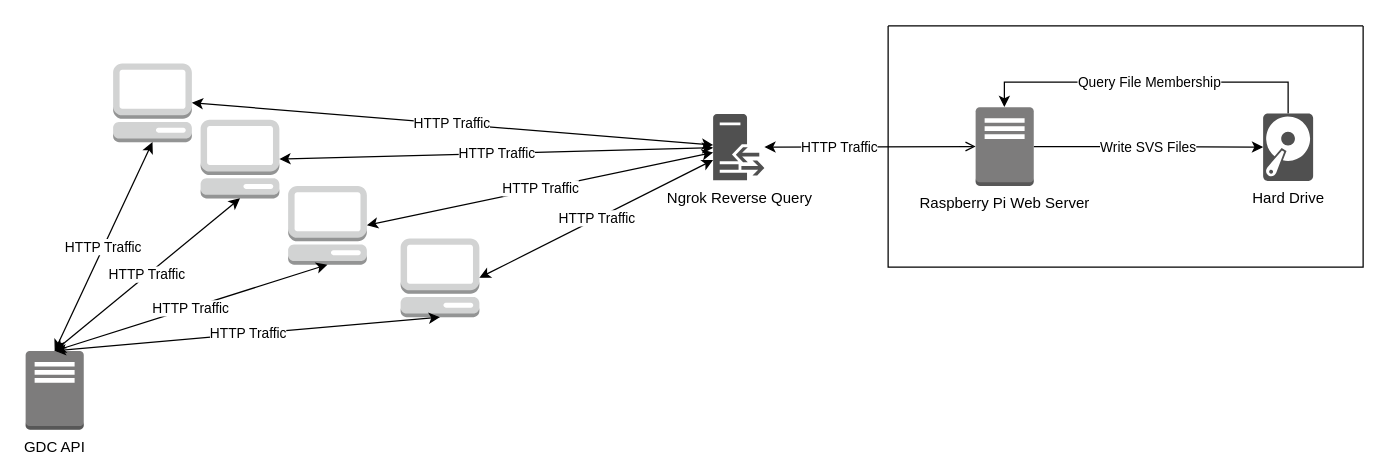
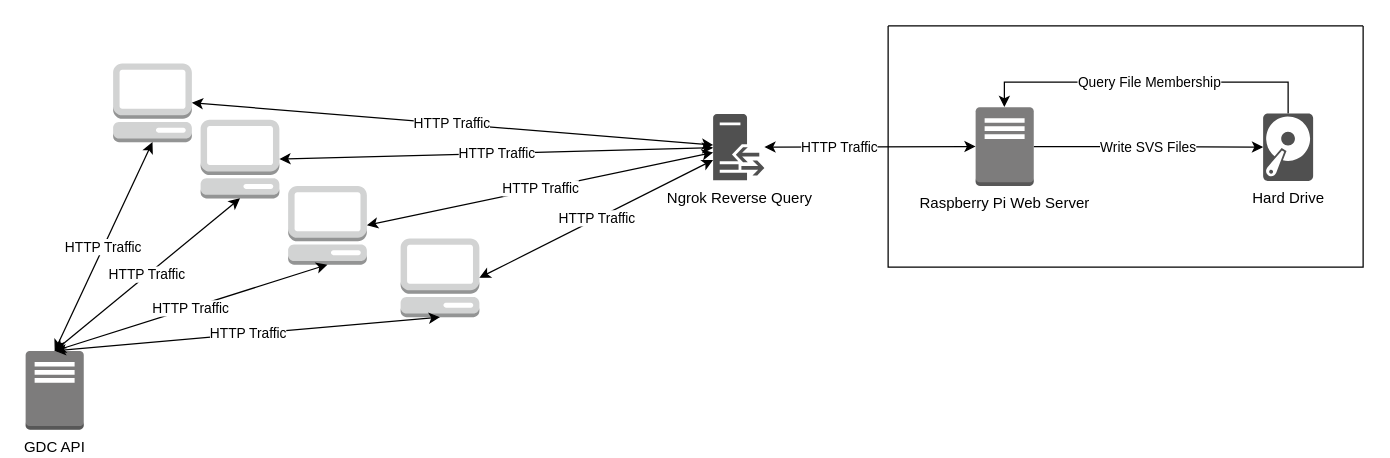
edge "Raspberry Pi Web Server" -- "Ngrok Reverse Query": arrowhead open -> classic
